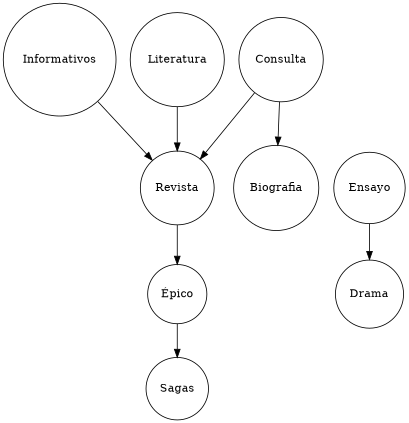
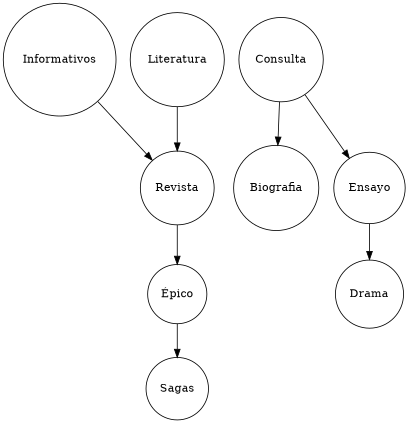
edge "Consulta" -> "Revista": now "Consulta" -> "Ensayo"
